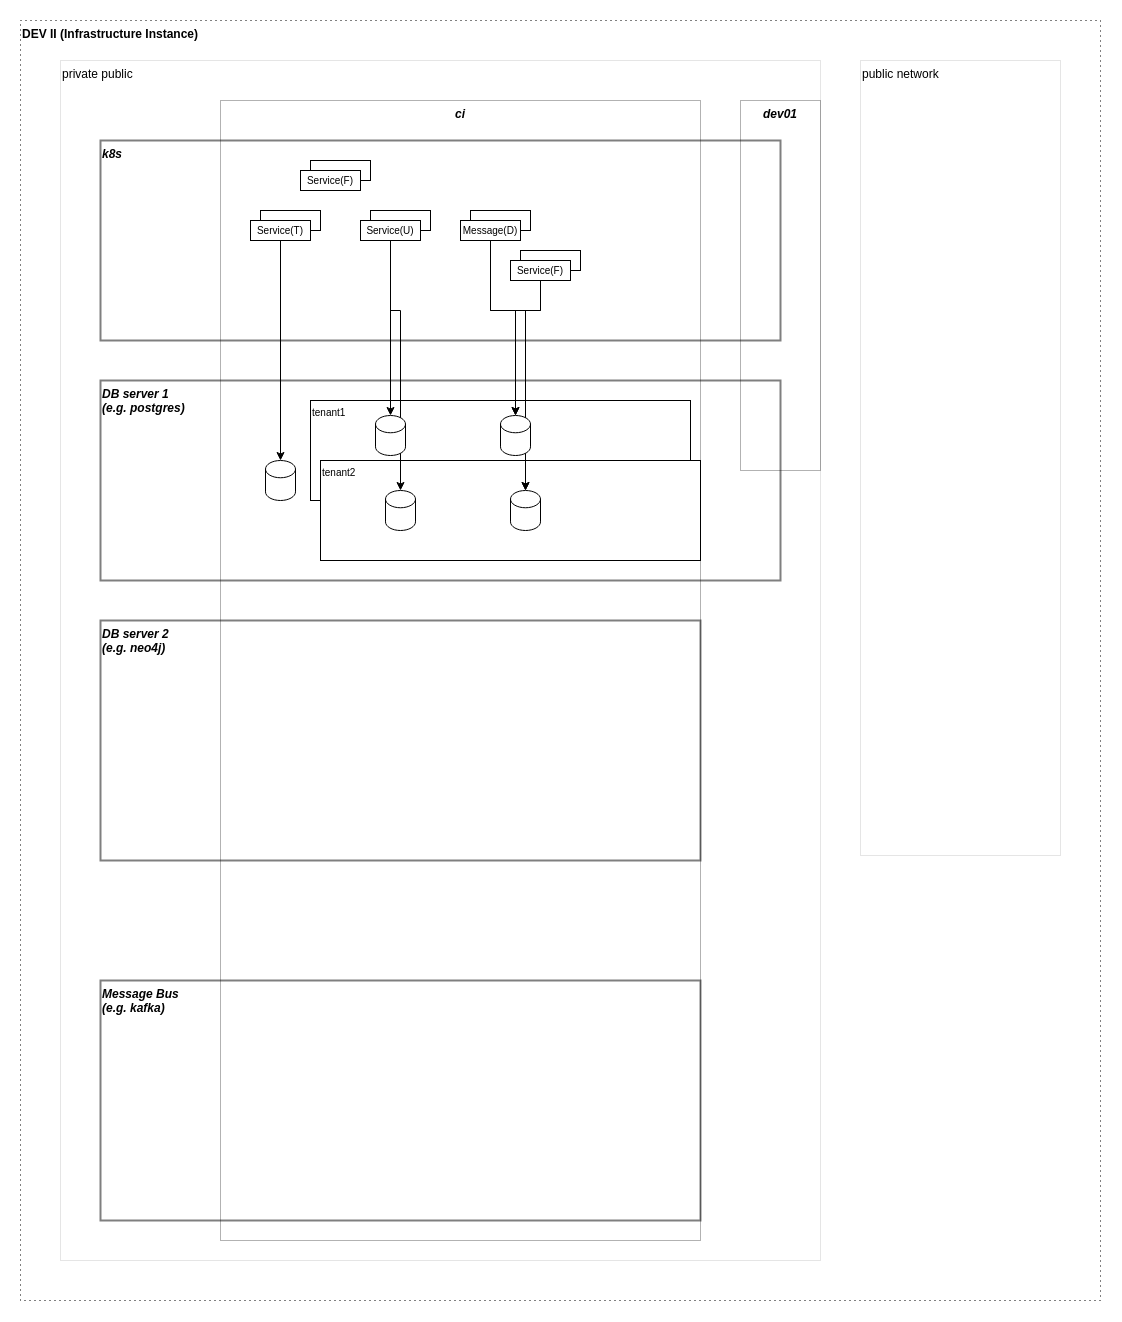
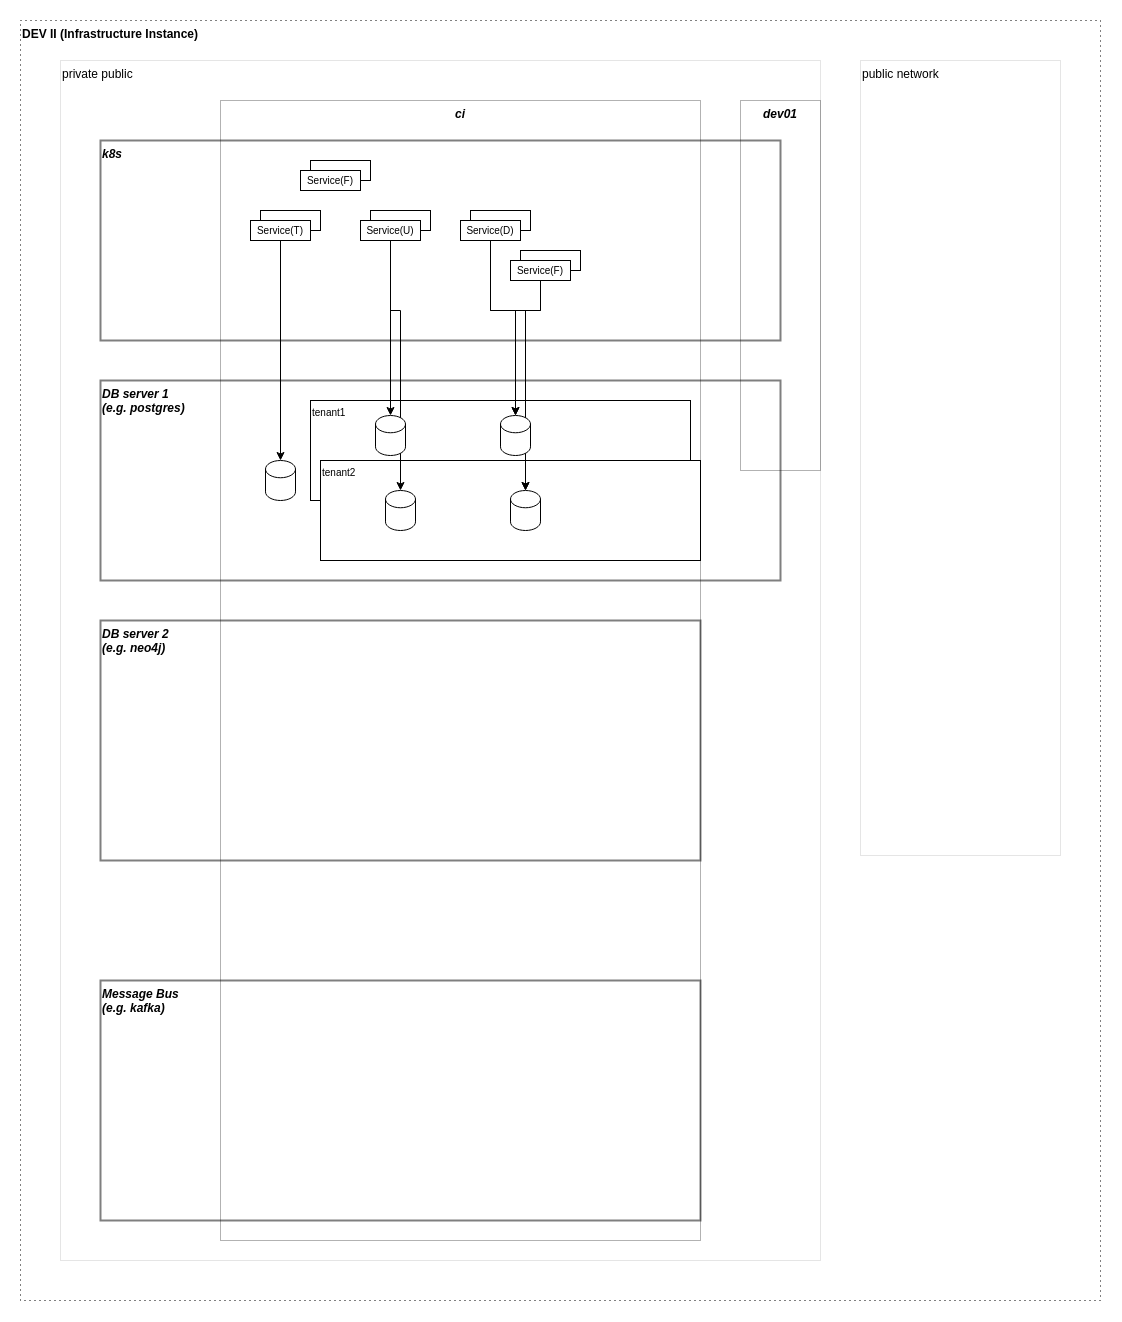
node "Message(D)": label "Message(D)" -> "Service(D)"
